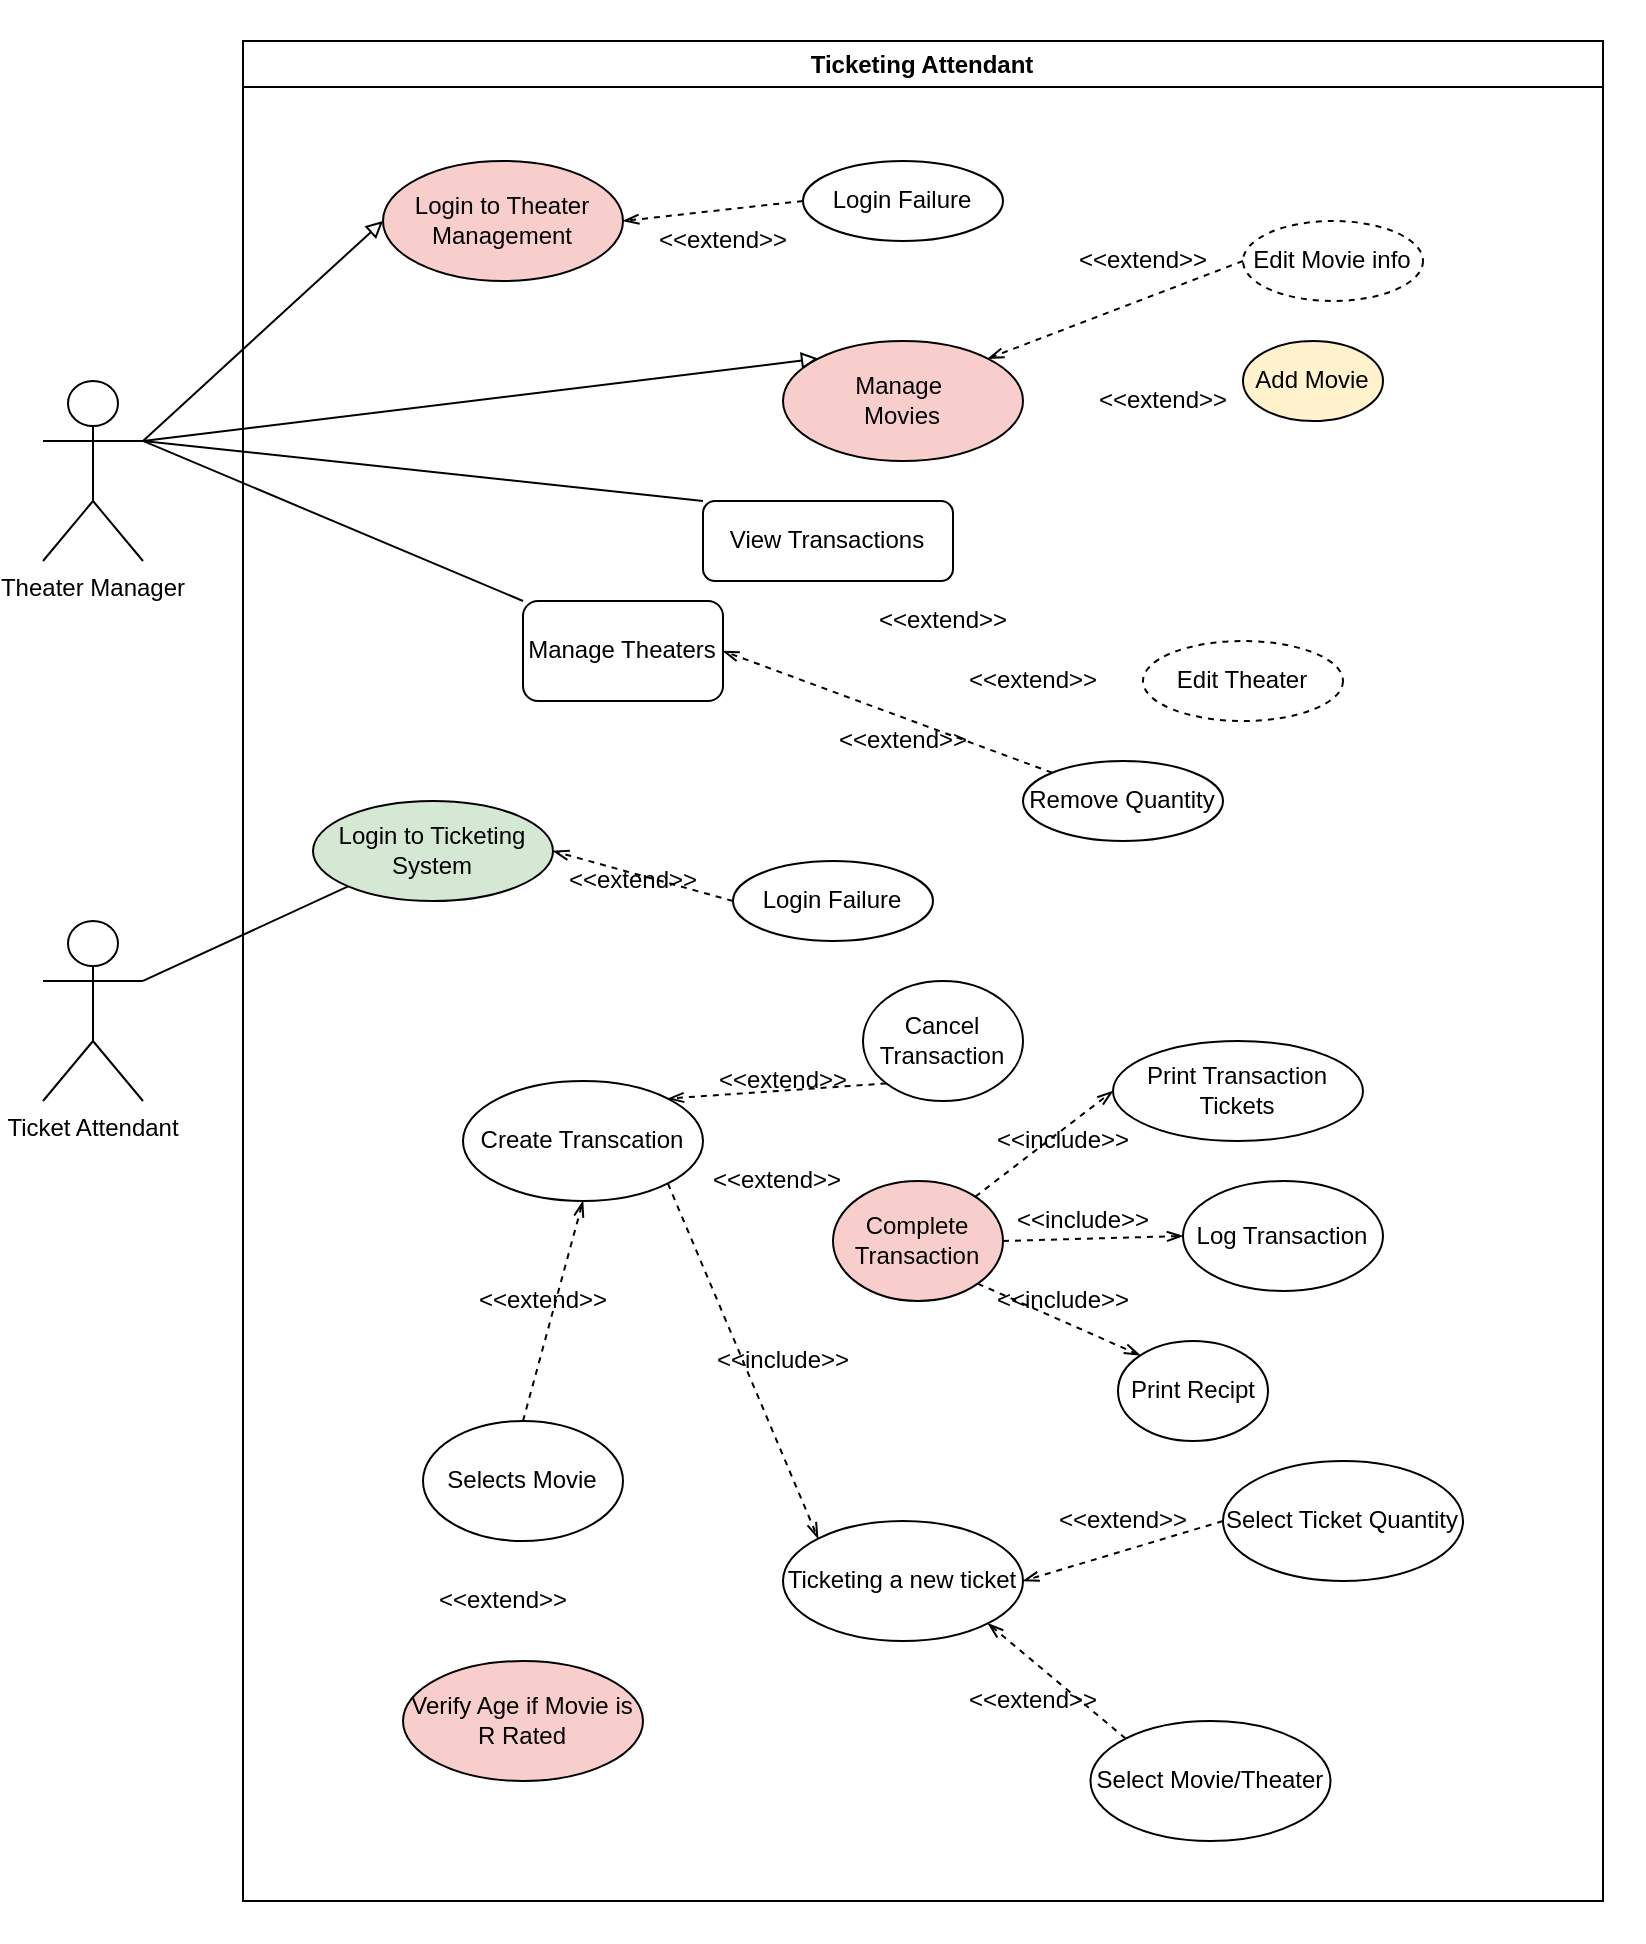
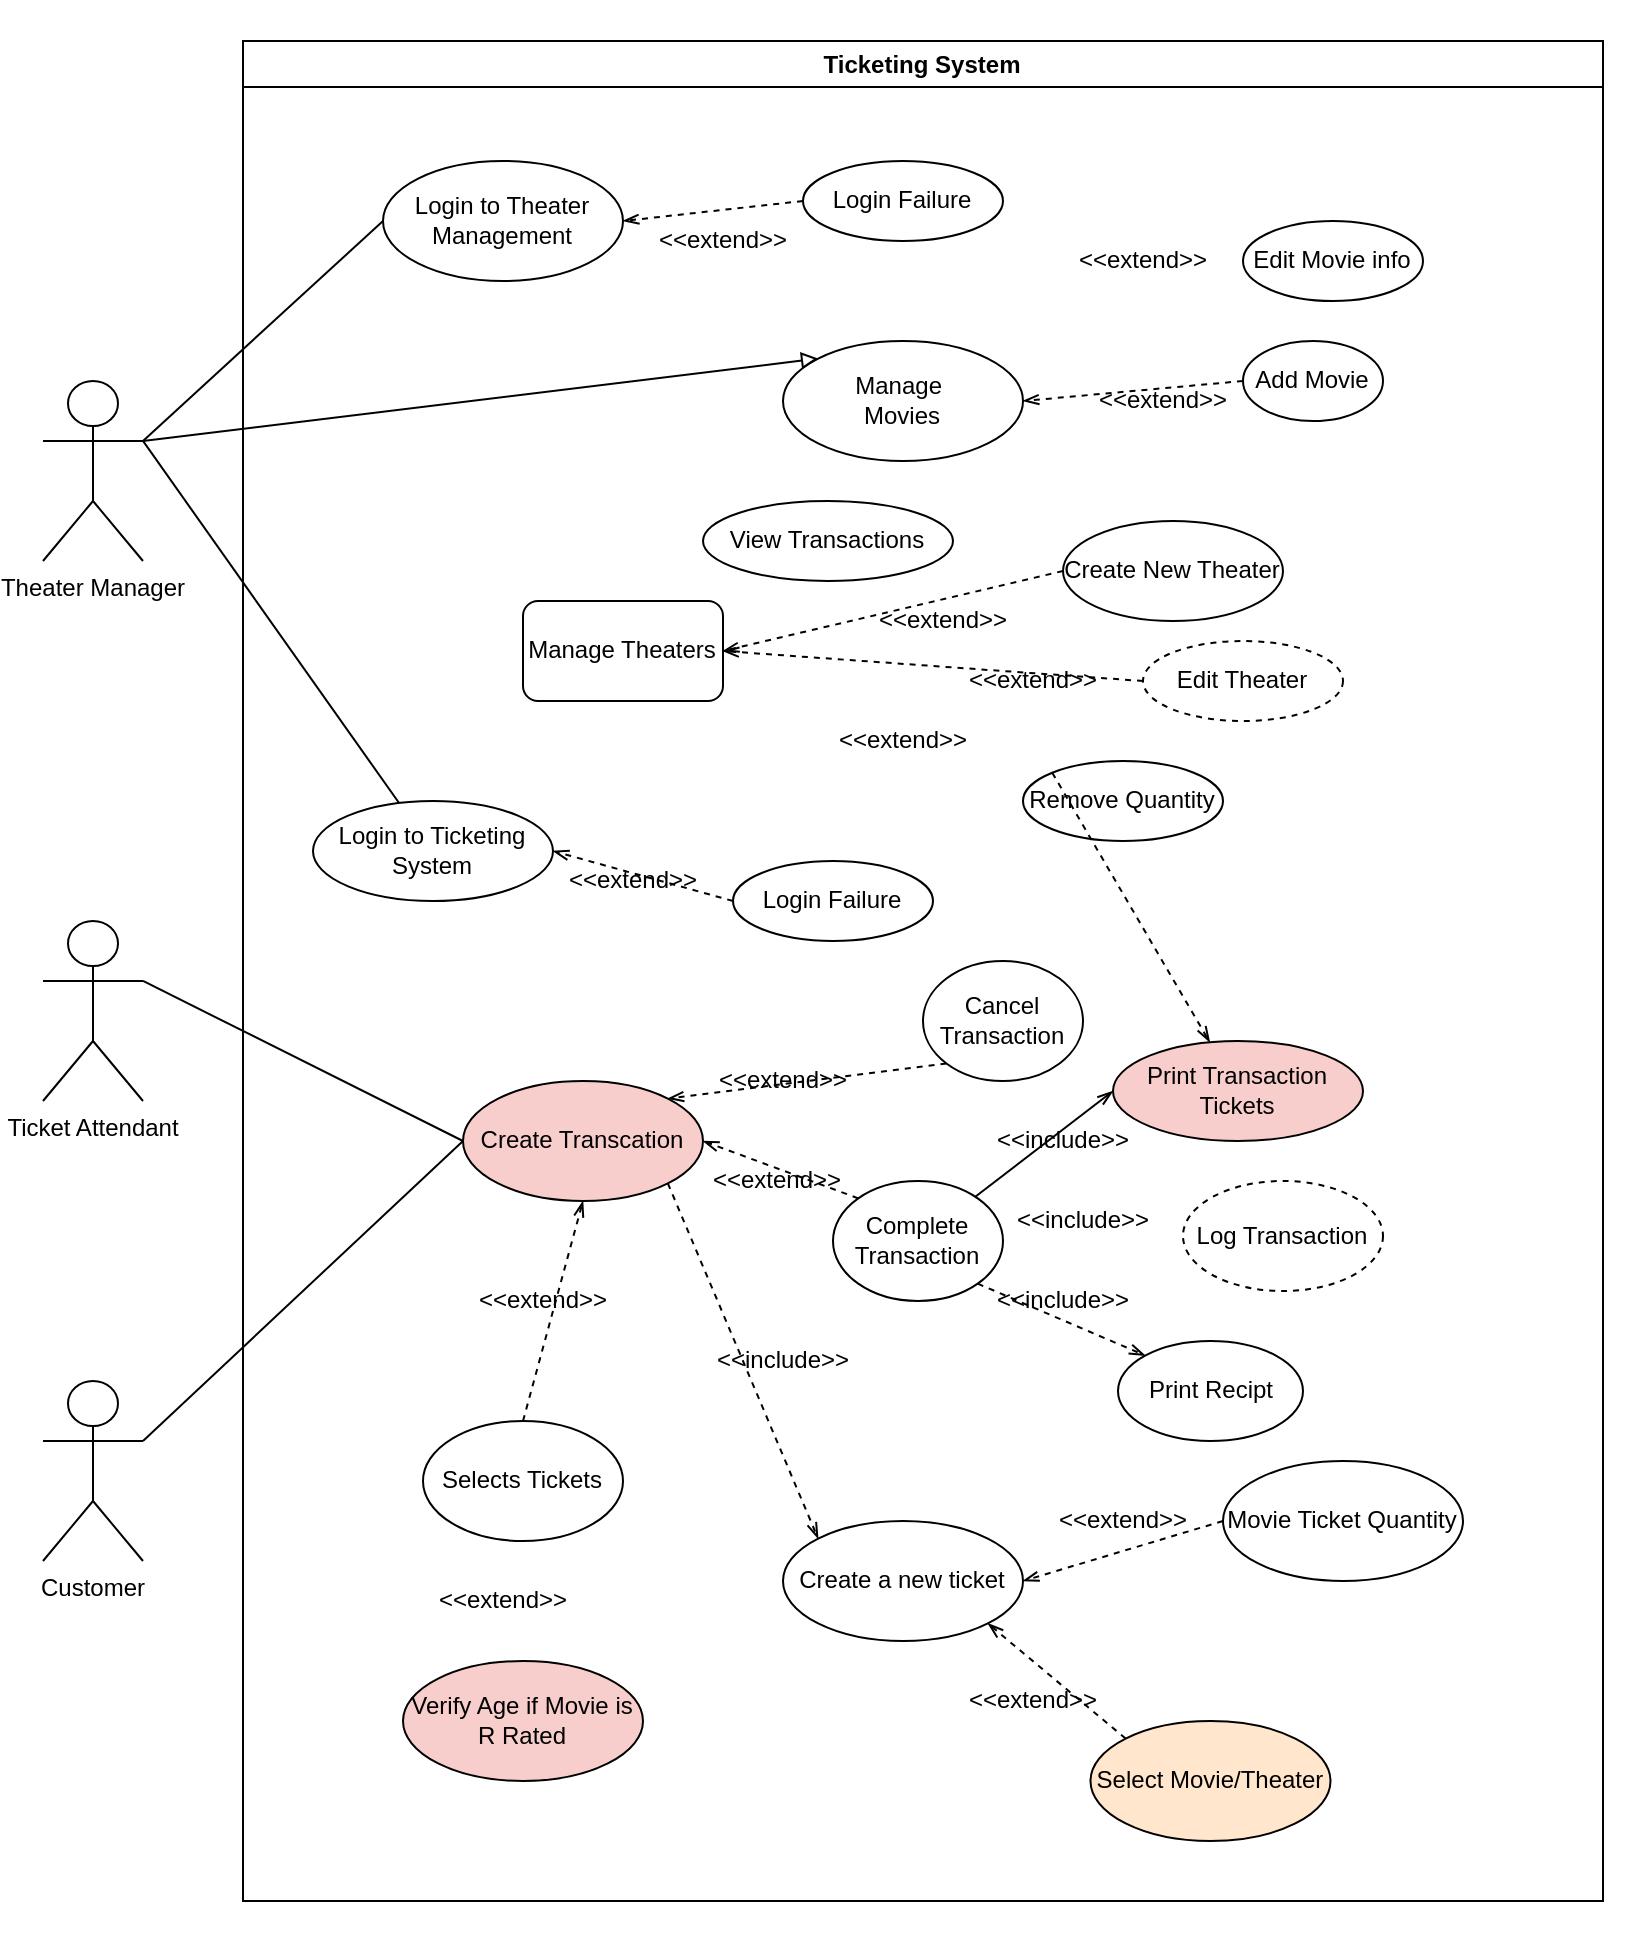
node "Ticketing Attendant": label "Ticketing Attendant" -> "Ticketing System"
node "Login to Theater Management": fillcolor #f8cecc -> #ffffff
edge "Theater Manager" -> "Login to Theater Management": arrowhead block -> none
node "Edit Movie info": style dashed -> solid
edge "Edit Movie info" -> "Manage Movies": removed
node "Add Movie": fillcolor #fff2cc -> #ffffff
edge "Add Movie" -> "Manage Movies": added
node "Manage Movies": fillcolor #f8cecc -> #ffffff
edge "Theater Manager" -- "View Transactions": removed
node "View Transactions": shape rounded rectangle -> ellipse
edge "Theater Manager" -- "Manage Theaters": now "Theater Manager" -- "Login to Ticketing System"
node "Create New Theater": added
edge "Create New Theater" -> "Manage Theaters": added
edge "Edit Theater" -> "Manage Theaters": added
edge "Remove Quantity" -> "Manage Theaters": now "Remove Quantity" -> "Print Transaction Tickets"
node "Login to Ticketing System": fillcolor #d5e8d4 -> #ffffff
edge "Login to Ticketing System" -- "Ticket Attendant": removed
node "Cancel Transaction": moved (943, 1041) -> (1003, 1021)
edge "Ticket Attendant" -- "Create Transcation": added
node "Print Transaction Tickets": fillcolor #ffffff -> #f8cecc
node "Create Transcation": fillcolor #ffffff -> #f8cecc
edge "Complete Transaction" -> "Print Transaction Tickets": style dashed -> solid
edge "Complete Transaction" -> "Create Transcation": added
node "Log Transaction": style solid -> dashed
edge "Complete Transaction" -> "Log Transaction": removed
node "Complete Transaction": fillcolor #f8cecc -> #ffffff
edge "Create Transcation" -- "Customer": added
node "Print Recipt": size 150x100 -> 185x100
node "Customer": added
node "Selects Movie": label "Selects Movie" -> "Selects Tickets"
node "Select Ticket Quantity": label "Select Ticket Quantity" -> "Movie Ticket Quantity"
node "Ticketing a new ticket": label "Ticketing a new ticket" -> "Create a new ticket"
node "Select Movie/Theater": fillcolor #ffffff -> #ffe6cc
